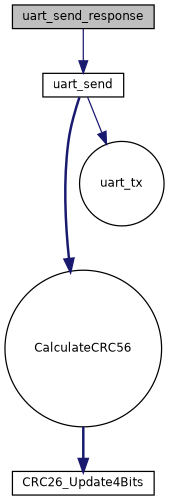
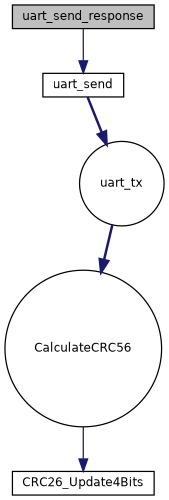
edge "uart_send" -> "uart_tx": style solid -> bold
edge "uart_send" -> "CalculateCRC56": now "uart_tx" -> "CalculateCRC56"
edge "CalculateCRC56" -> "CRC26_Update4Bits": style bold -> solid
